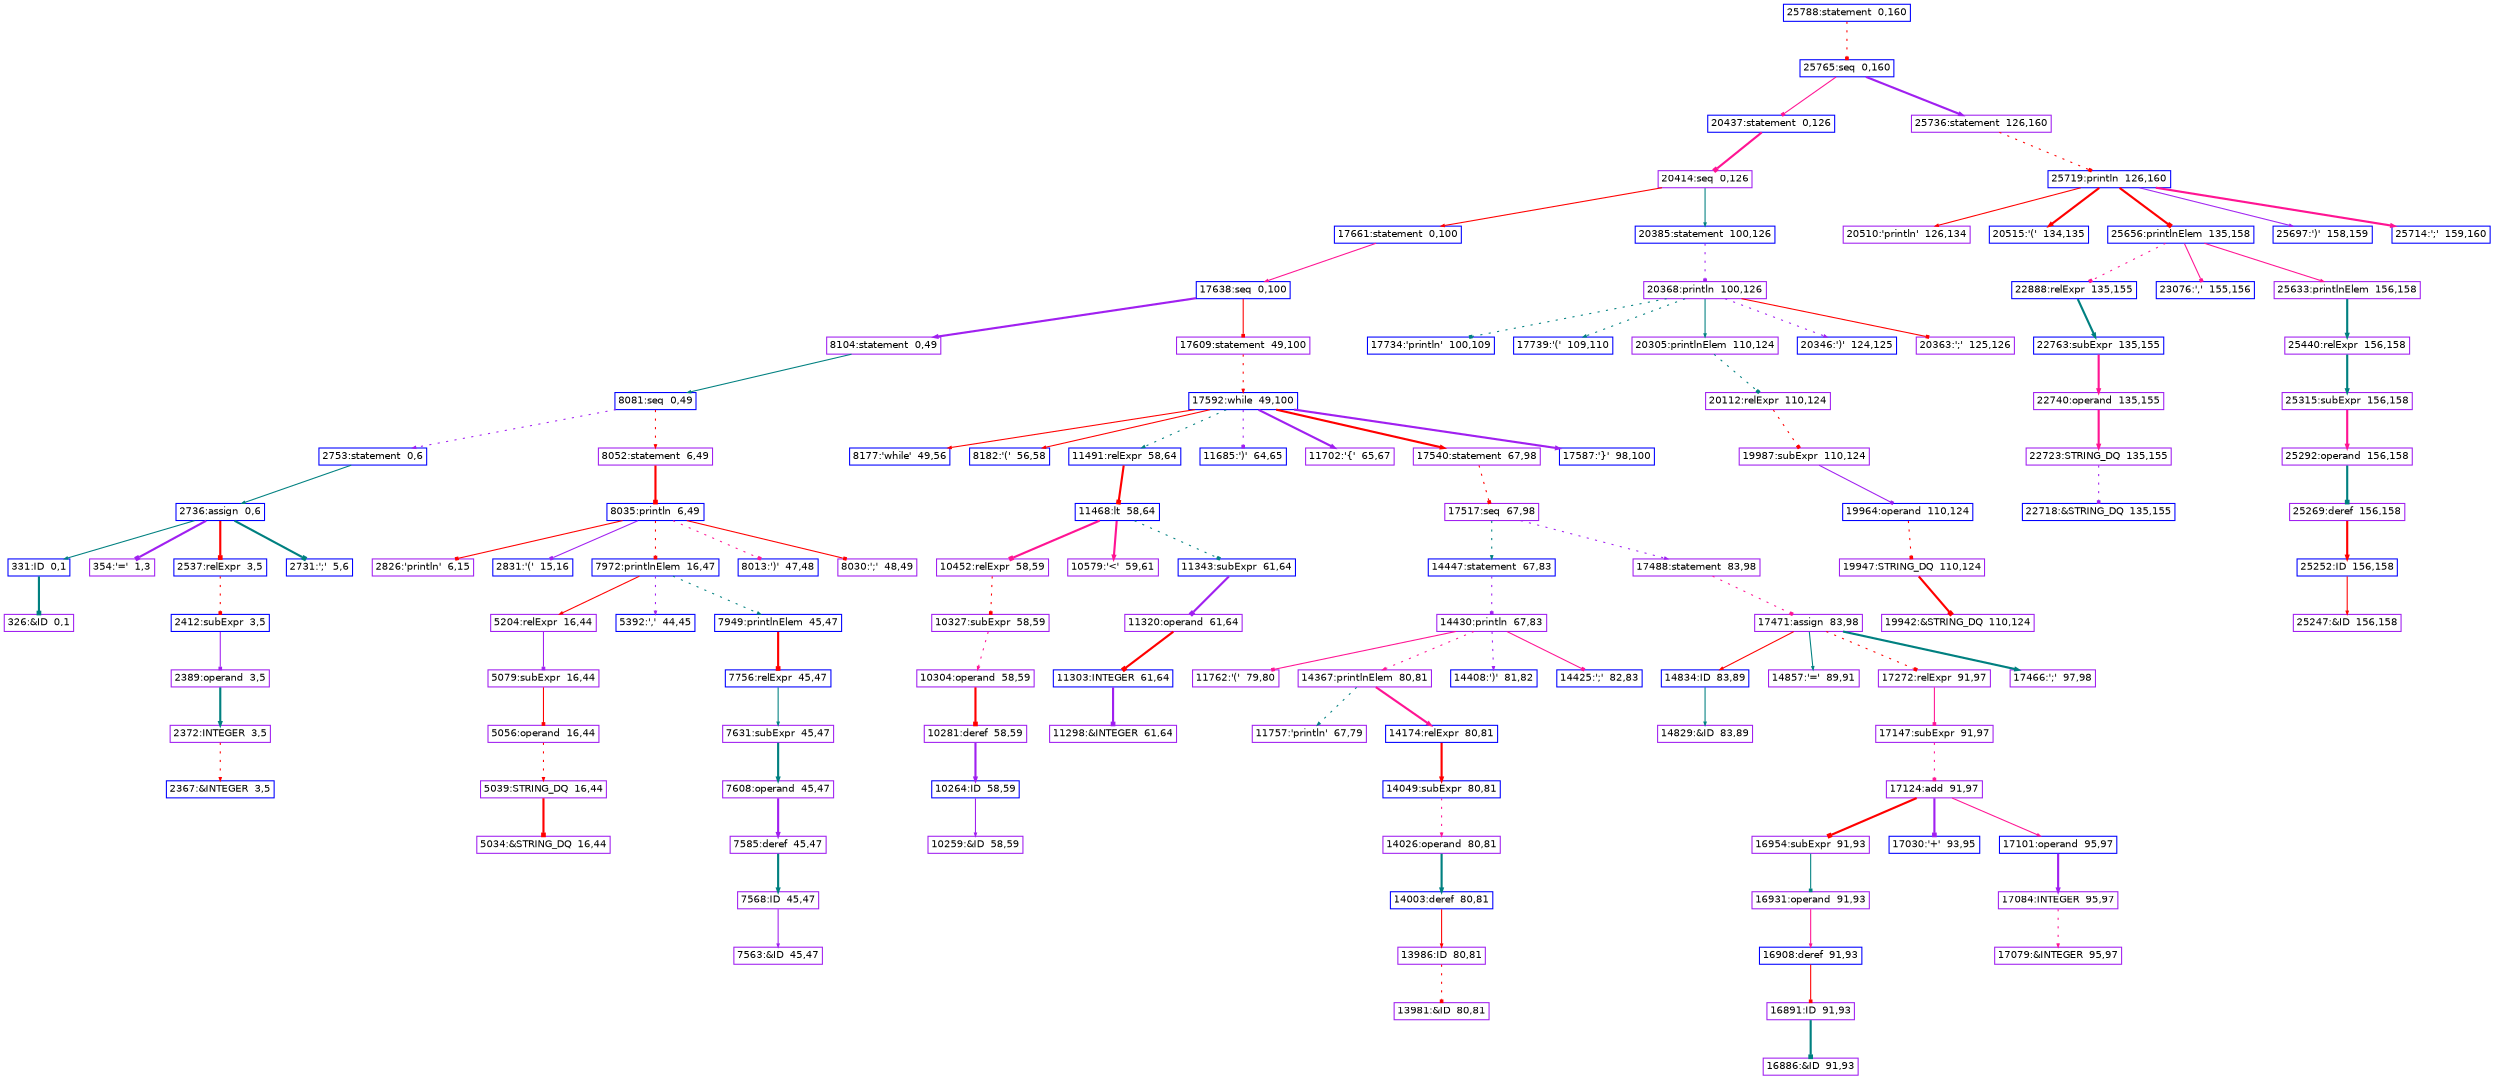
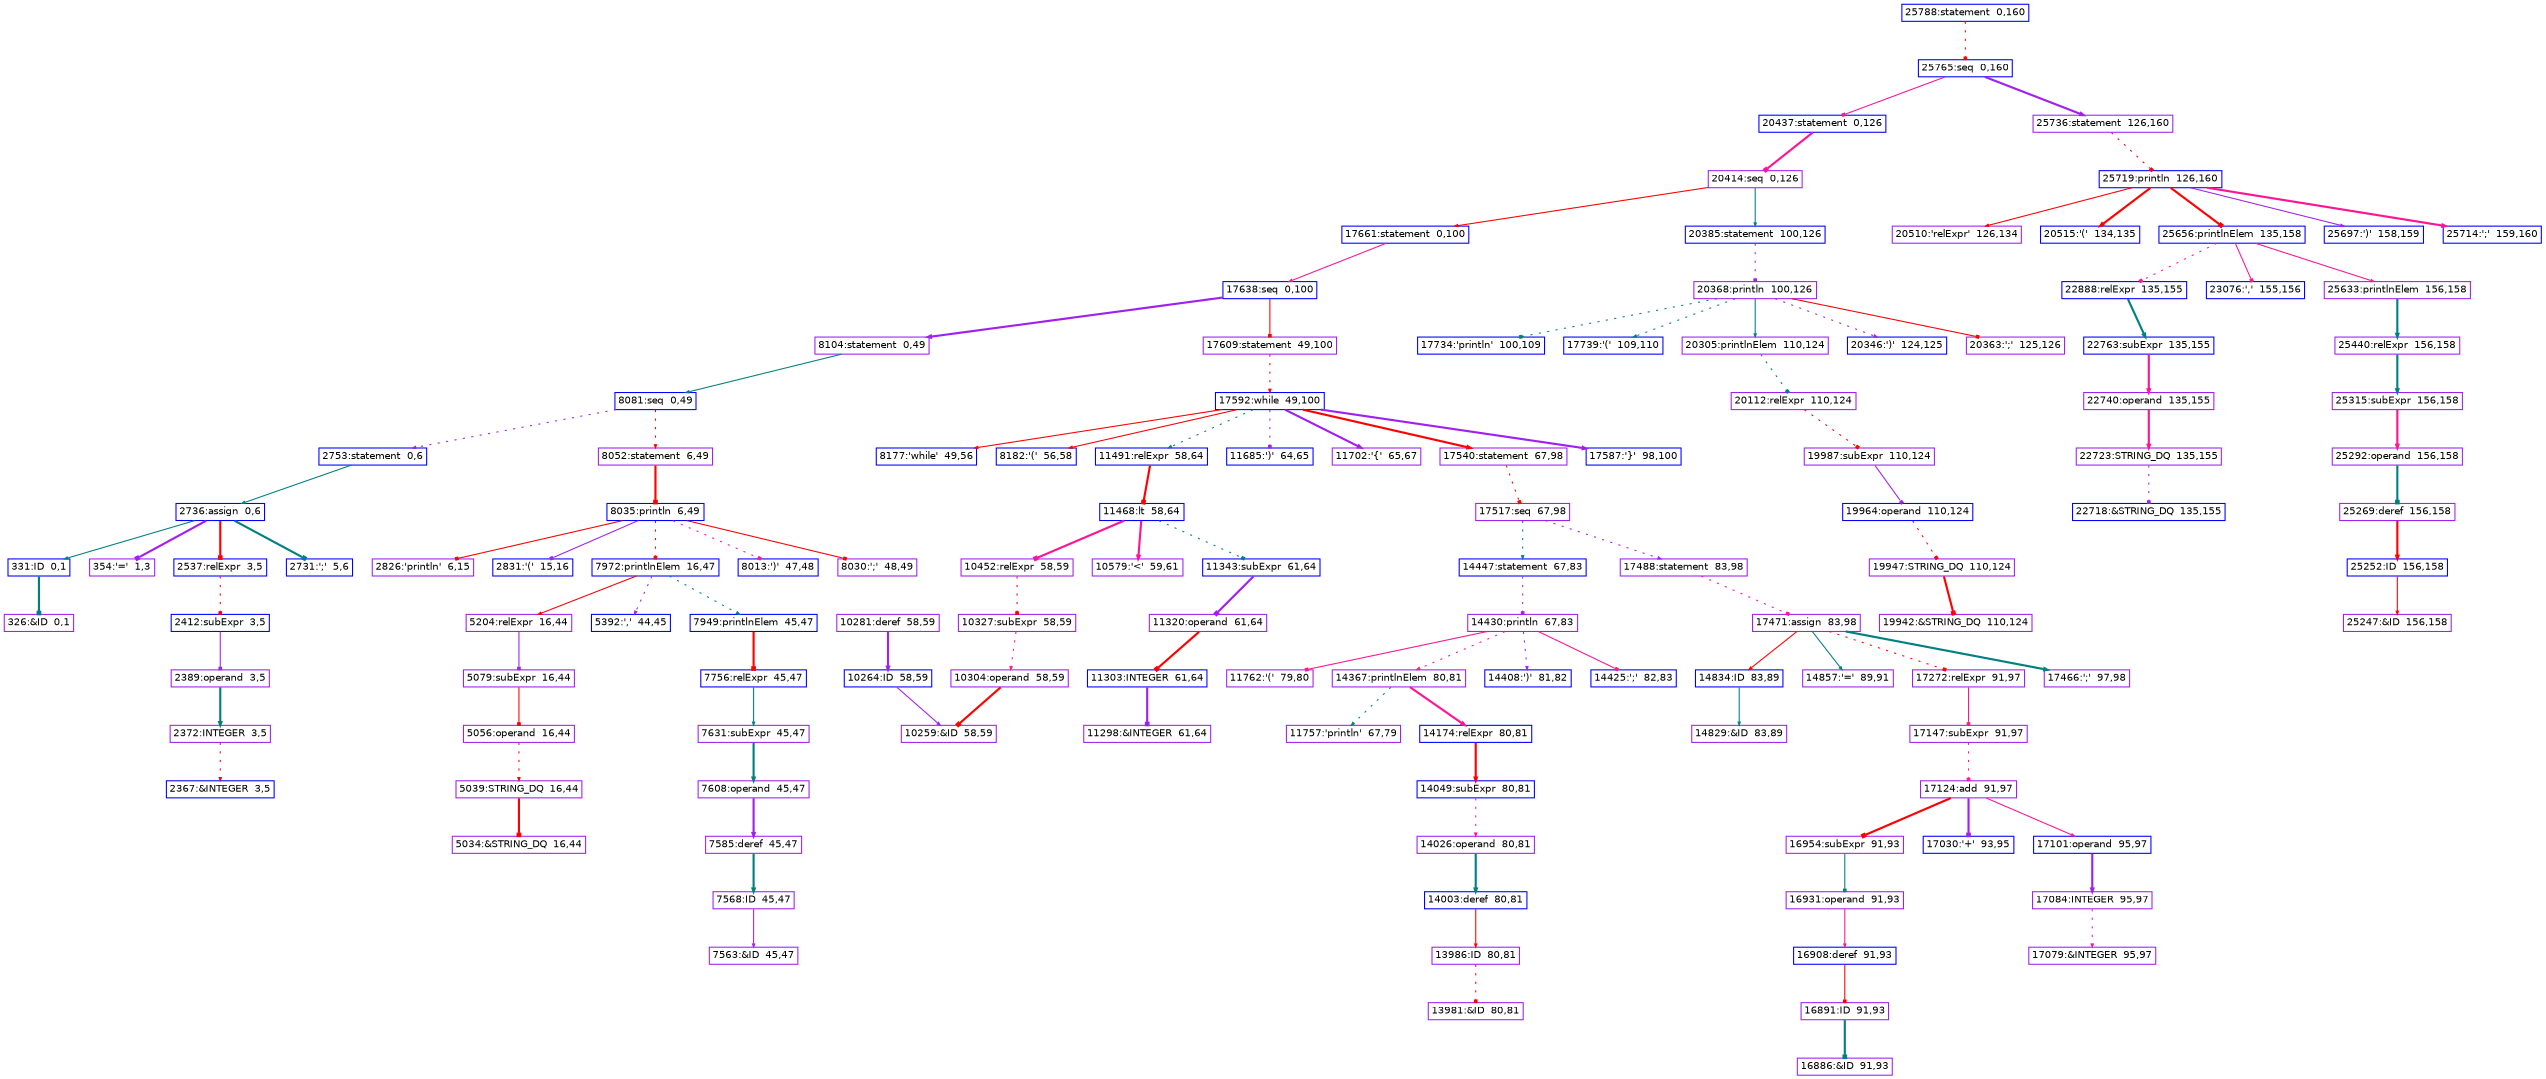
node "20510:'println'  126,134": label "20510:'println'  126,134" -> "20510:'relExpr'  126,134"
edge "10304:operand  58,59" -> "10281:deref  58,59": now "10304:operand  58,59" -> "10259:&ID  58,59"
